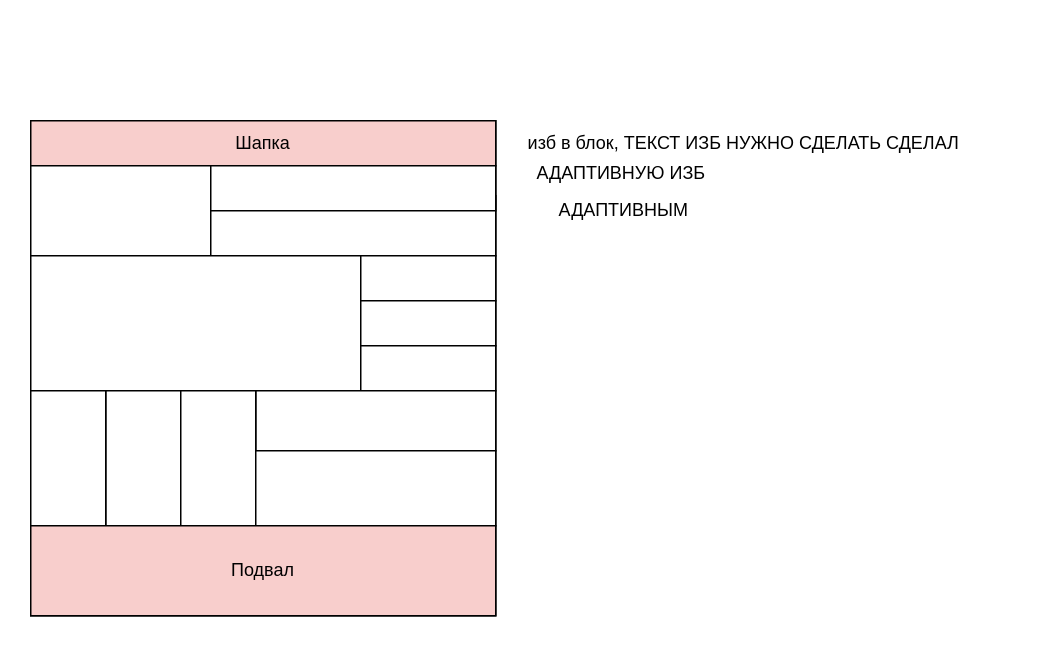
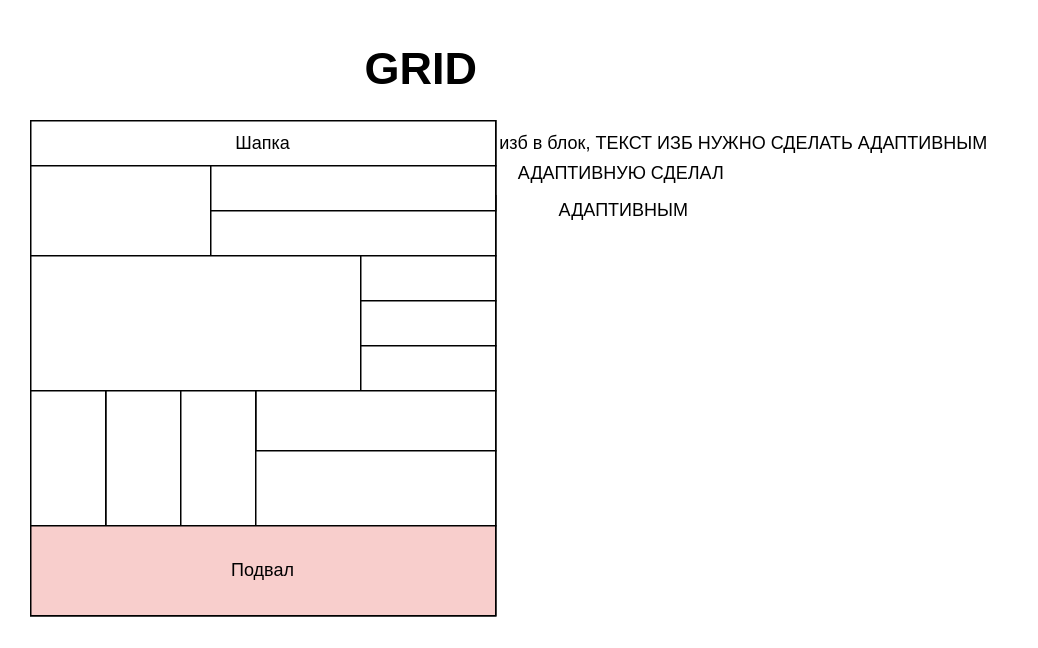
node "GRID": added
node "Шапка": fillcolor #f8cecc -> #ffffff
node "изб в блок, ТЕКСТ ИЗБ НУЖНО СДЕЛАТЬ СДЕЛАЛ": label "изб в блок, ТЕКСТ ИЗБ НУЖНО СДЕЛАТЬ СДЕЛАЛ" -> "изб в блок, ТЕКСТ ИЗБ НУЖНО СДЕЛАТЬ АДАПТИВНЫМ"
node "АДАПТИВНУЮ ИЗБ": label "АДАПТИВНУЮ ИЗБ" -> "АДАПТИВНУЮ СДЕЛАЛ"
